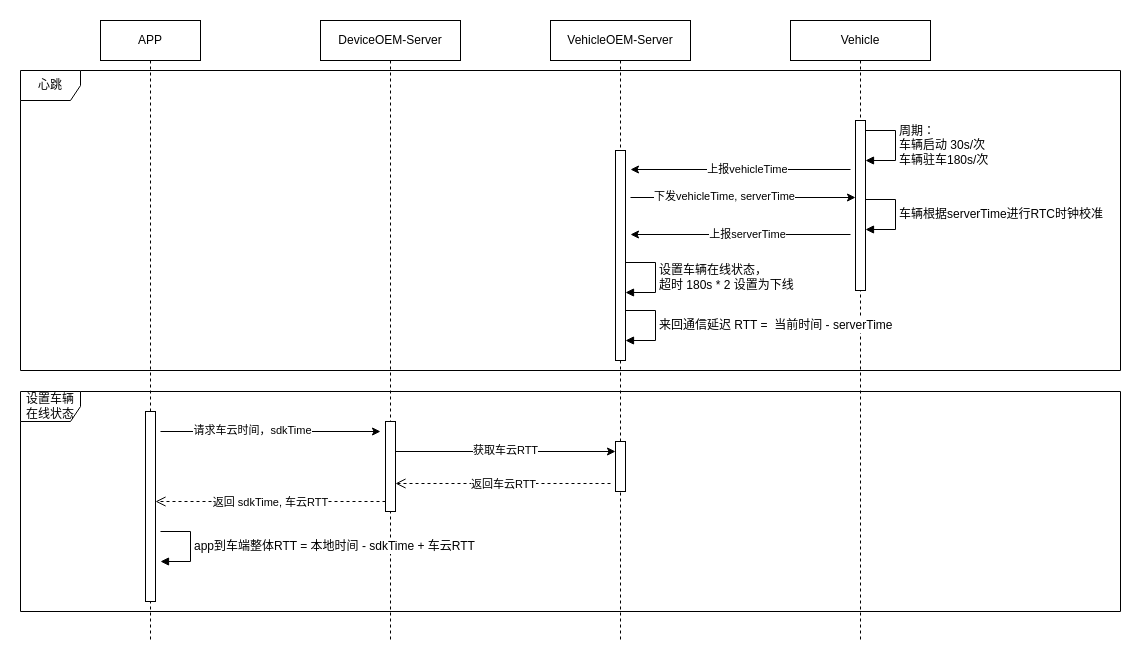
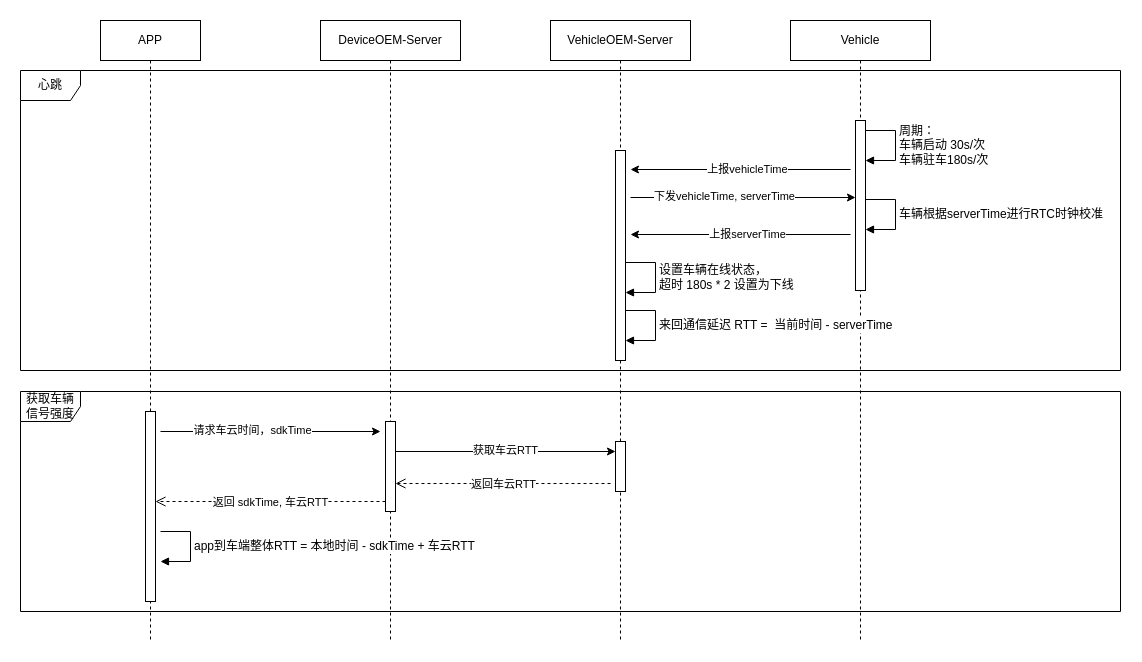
node "设置车辆在线状态": label "设置车辆在线状态" -> "获取车辆信号强度"
